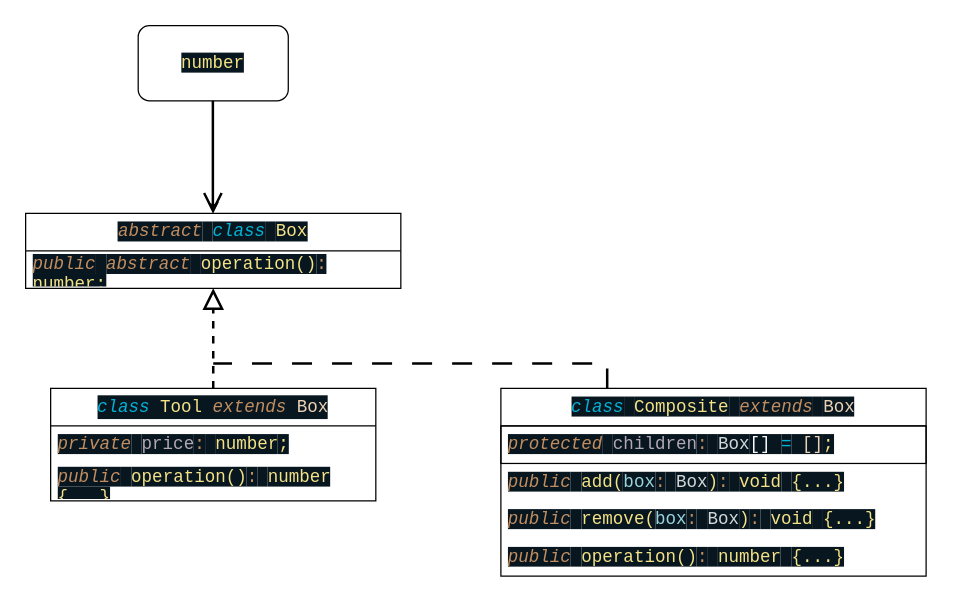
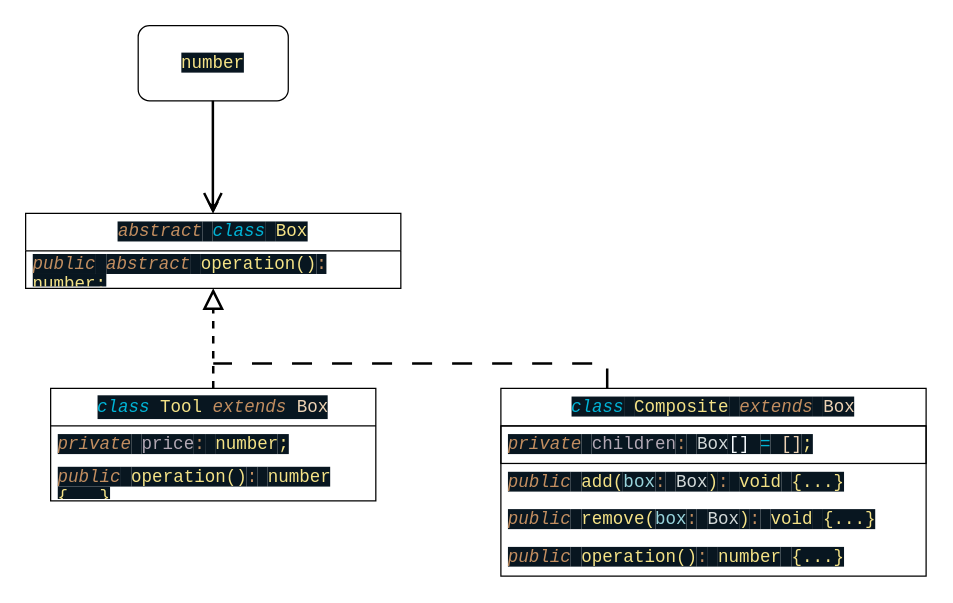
node "protected children: Box[] = [];": label "protected children: Box[] = [];" -> "private children: Box[] = [];"
